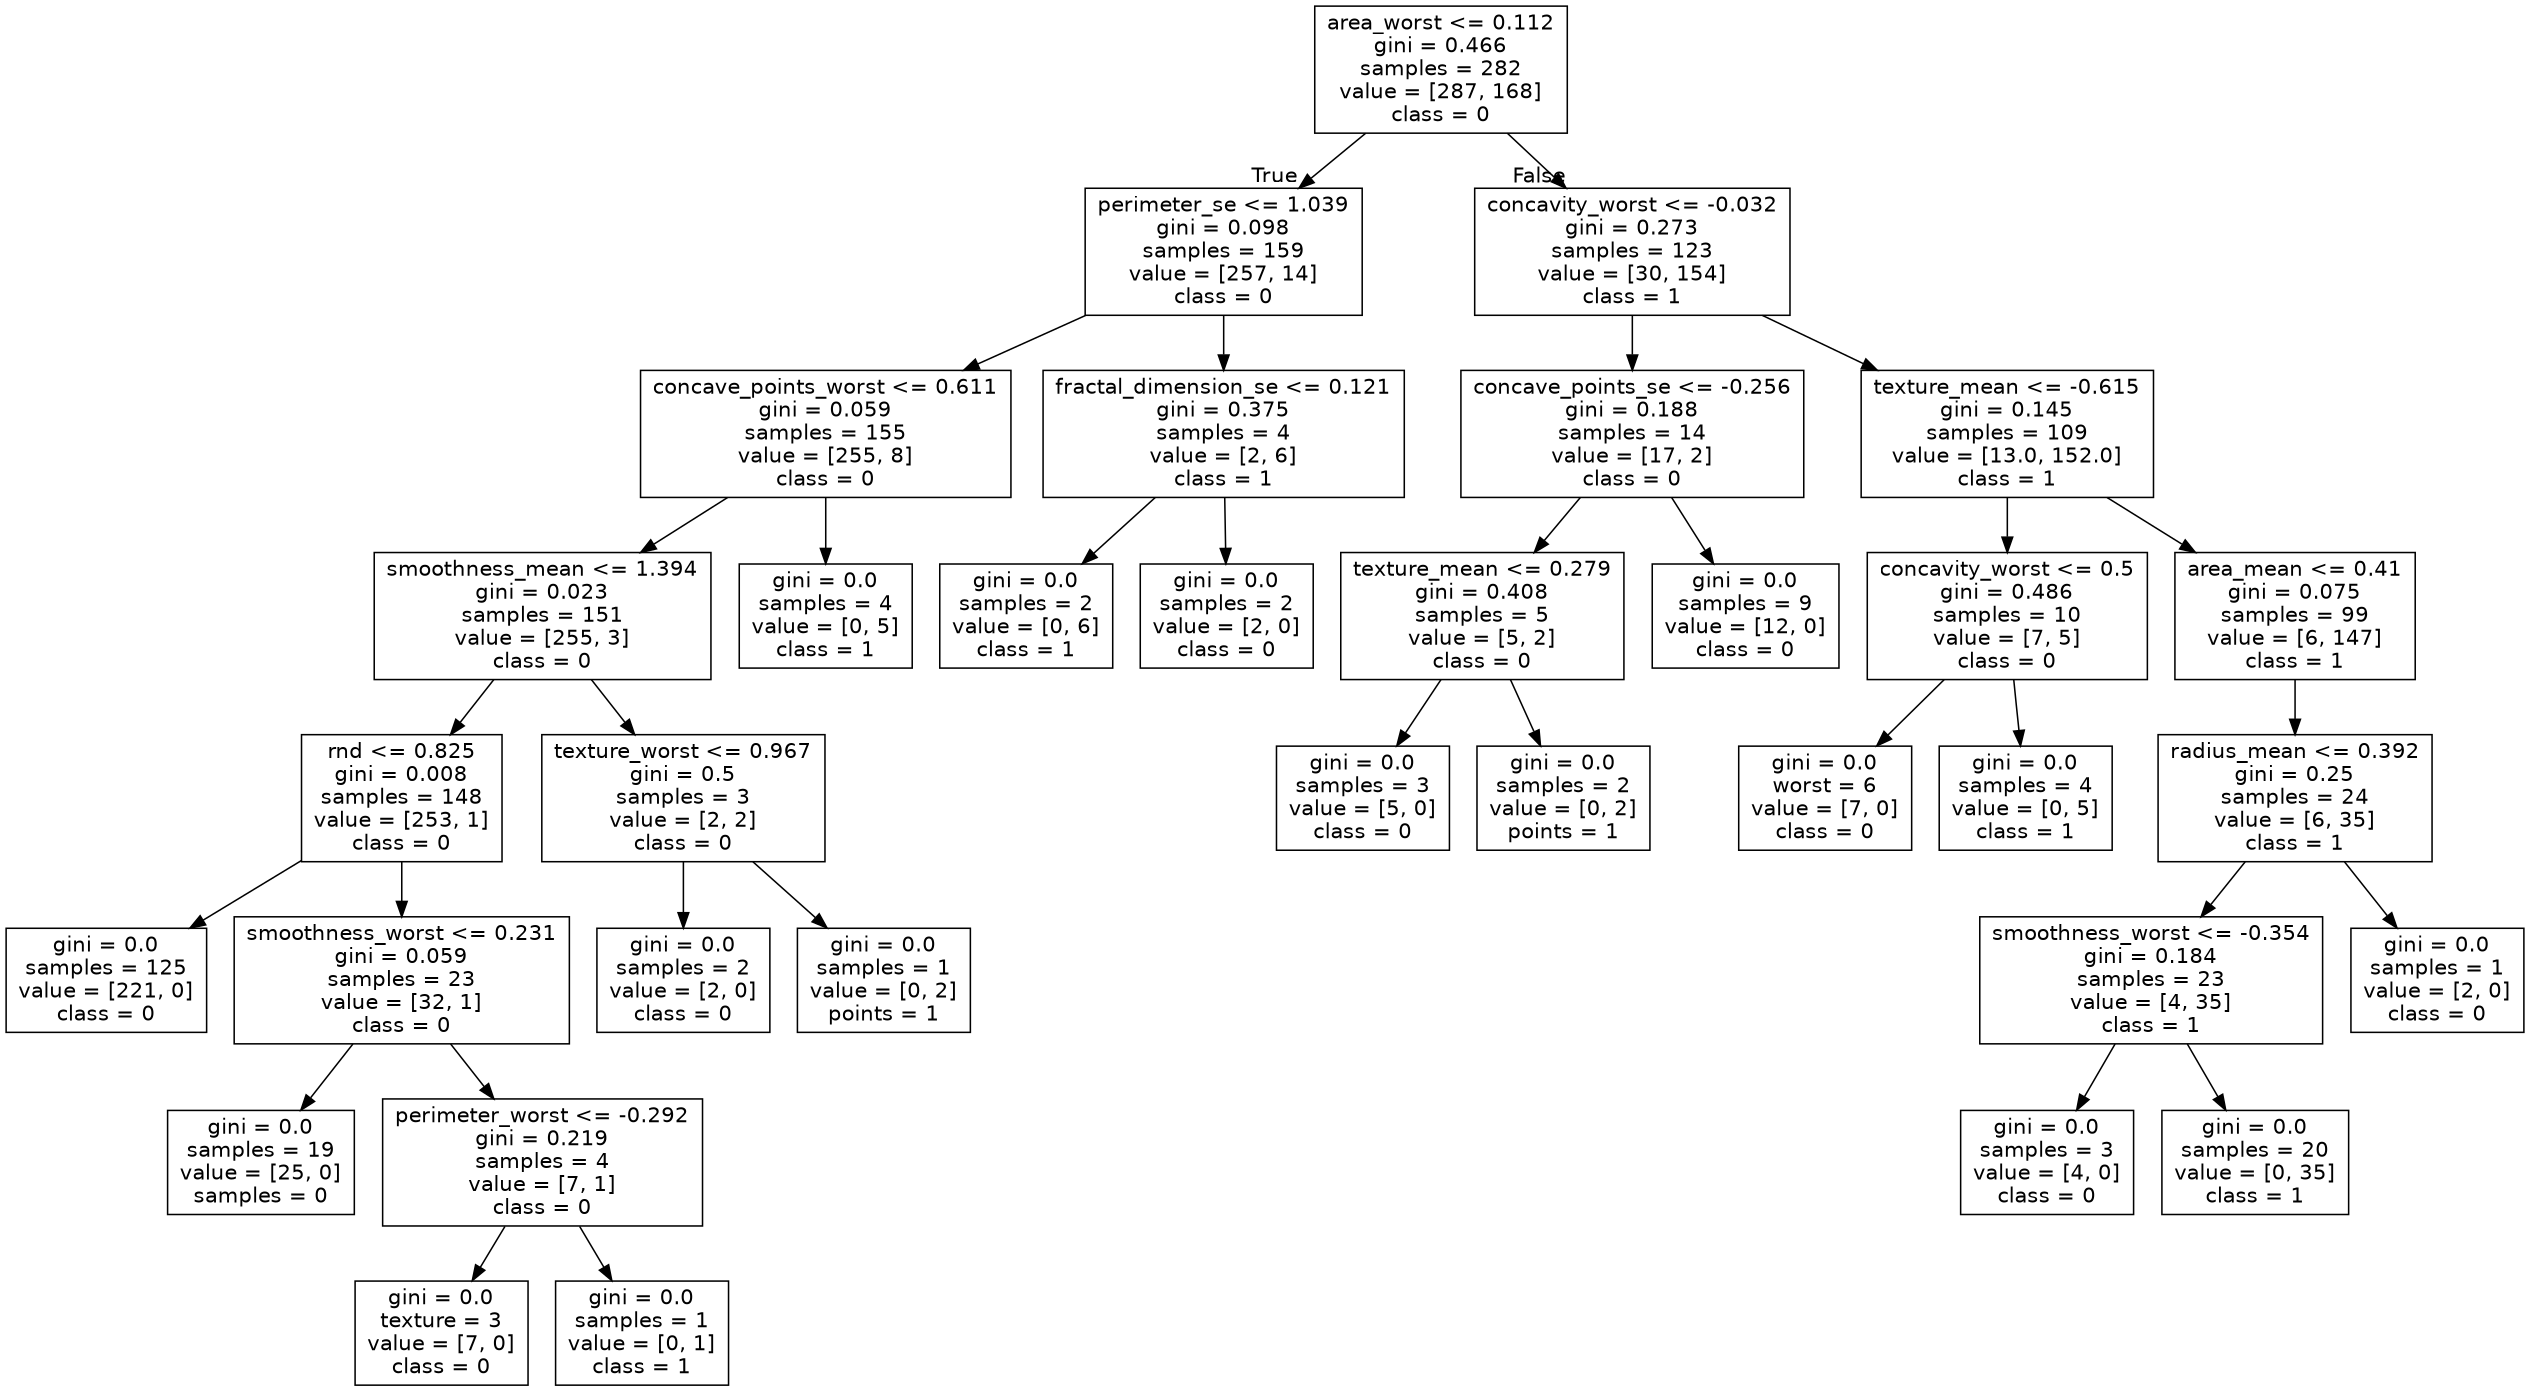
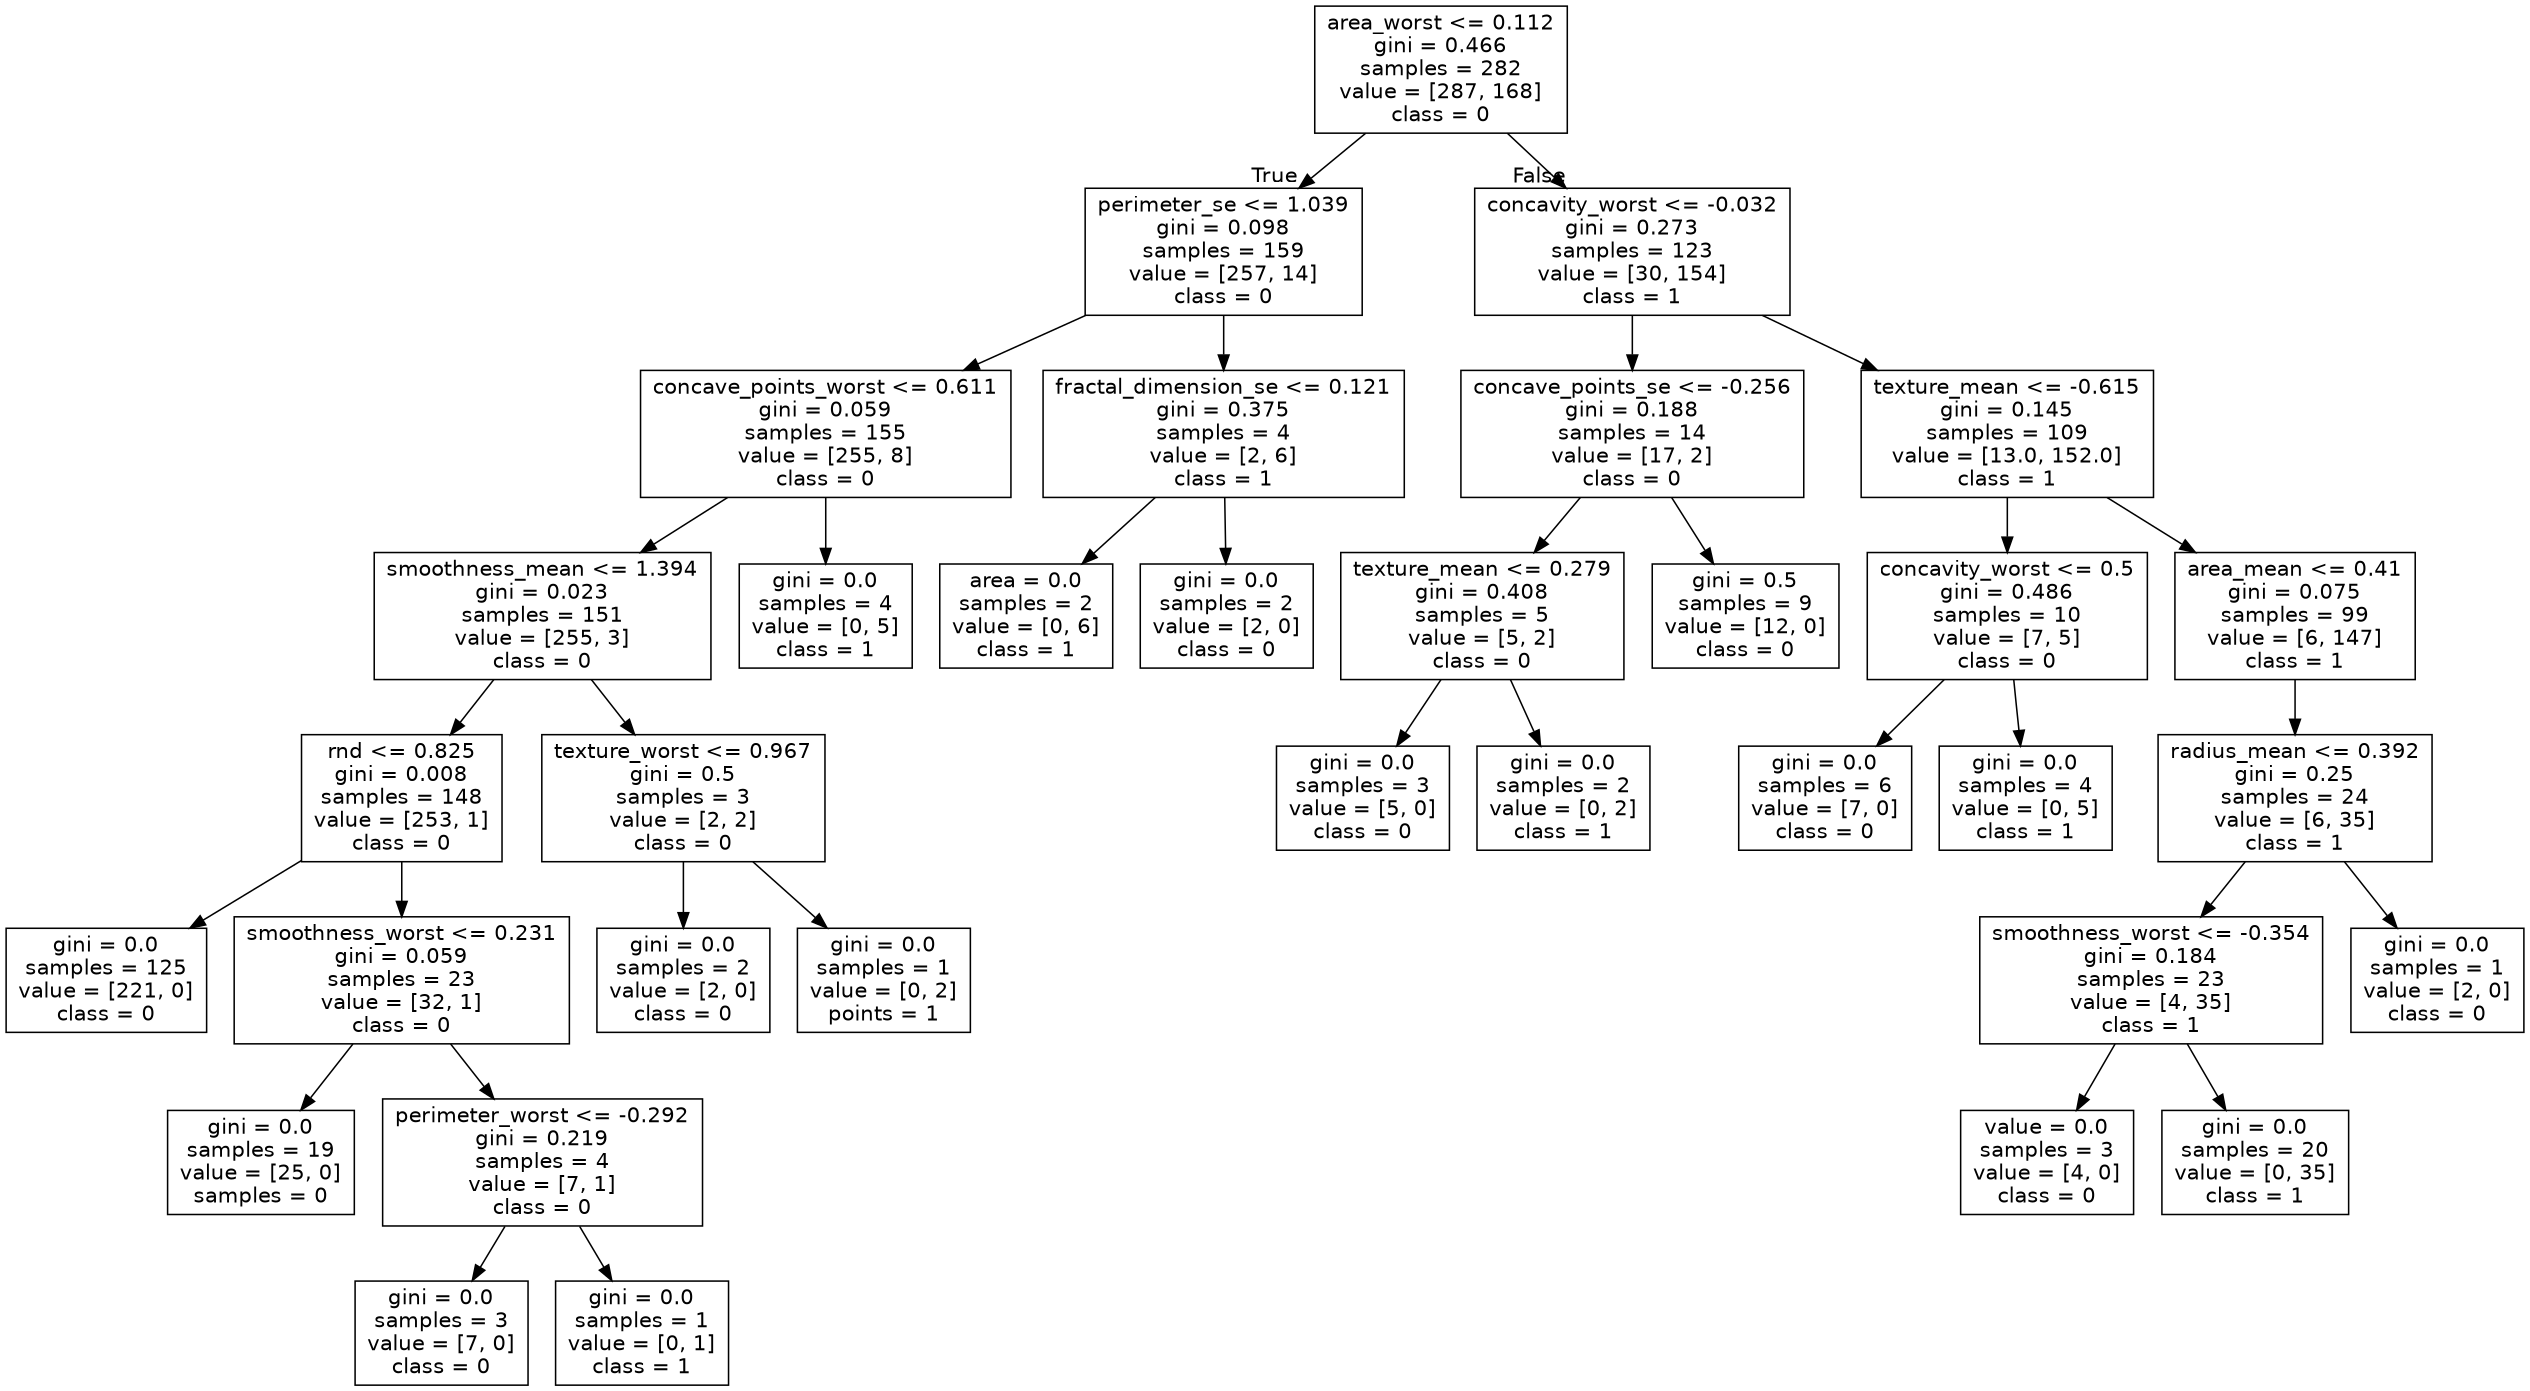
node "gini = 0.0 samples = 2 value = [0, 6] class = 1": label "gini = 0.0 samples = 2 value = [0, 6] class = 1" -> "area = 0.0 samples = 2 value = [0, 6] class = 1"
node "gini = 0.0 samples = 9 value = [12, 0] class = 0": label "gini = 0.0 samples = 9 value = [12, 0] class = 0" -> "gini = 0.5 samples = 9 value = [12, 0] class = 0"
node "gini = 0.0 samples = 2 value = [0, 2] points = 1": label "gini = 0.0 samples = 2 value = [0, 2] points = 1" -> "gini = 0.0 samples = 2 value = [0, 2] class = 1"
node "gini = 0.0 worst = 6 value = [7, 0] class = 0": label "gini = 0.0 worst = 6 value = [7, 0] class = 0" -> "gini = 0.0 samples = 6 value = [7, 0] class = 0"
node "gini = 0.0 samples = 3 value = [4, 0] class = 0": label "gini = 0.0 samples = 3 value = [4, 0] class = 0" -> "value = 0.0 samples = 3 value = [4, 0] class = 0"
node "gini = 0.0 texture = 3 value = [7, 0] class = 0": label "gini = 0.0 texture = 3 value = [7, 0] class = 0" -> "gini = 0.0 samples = 3 value = [7, 0] class = 0"
